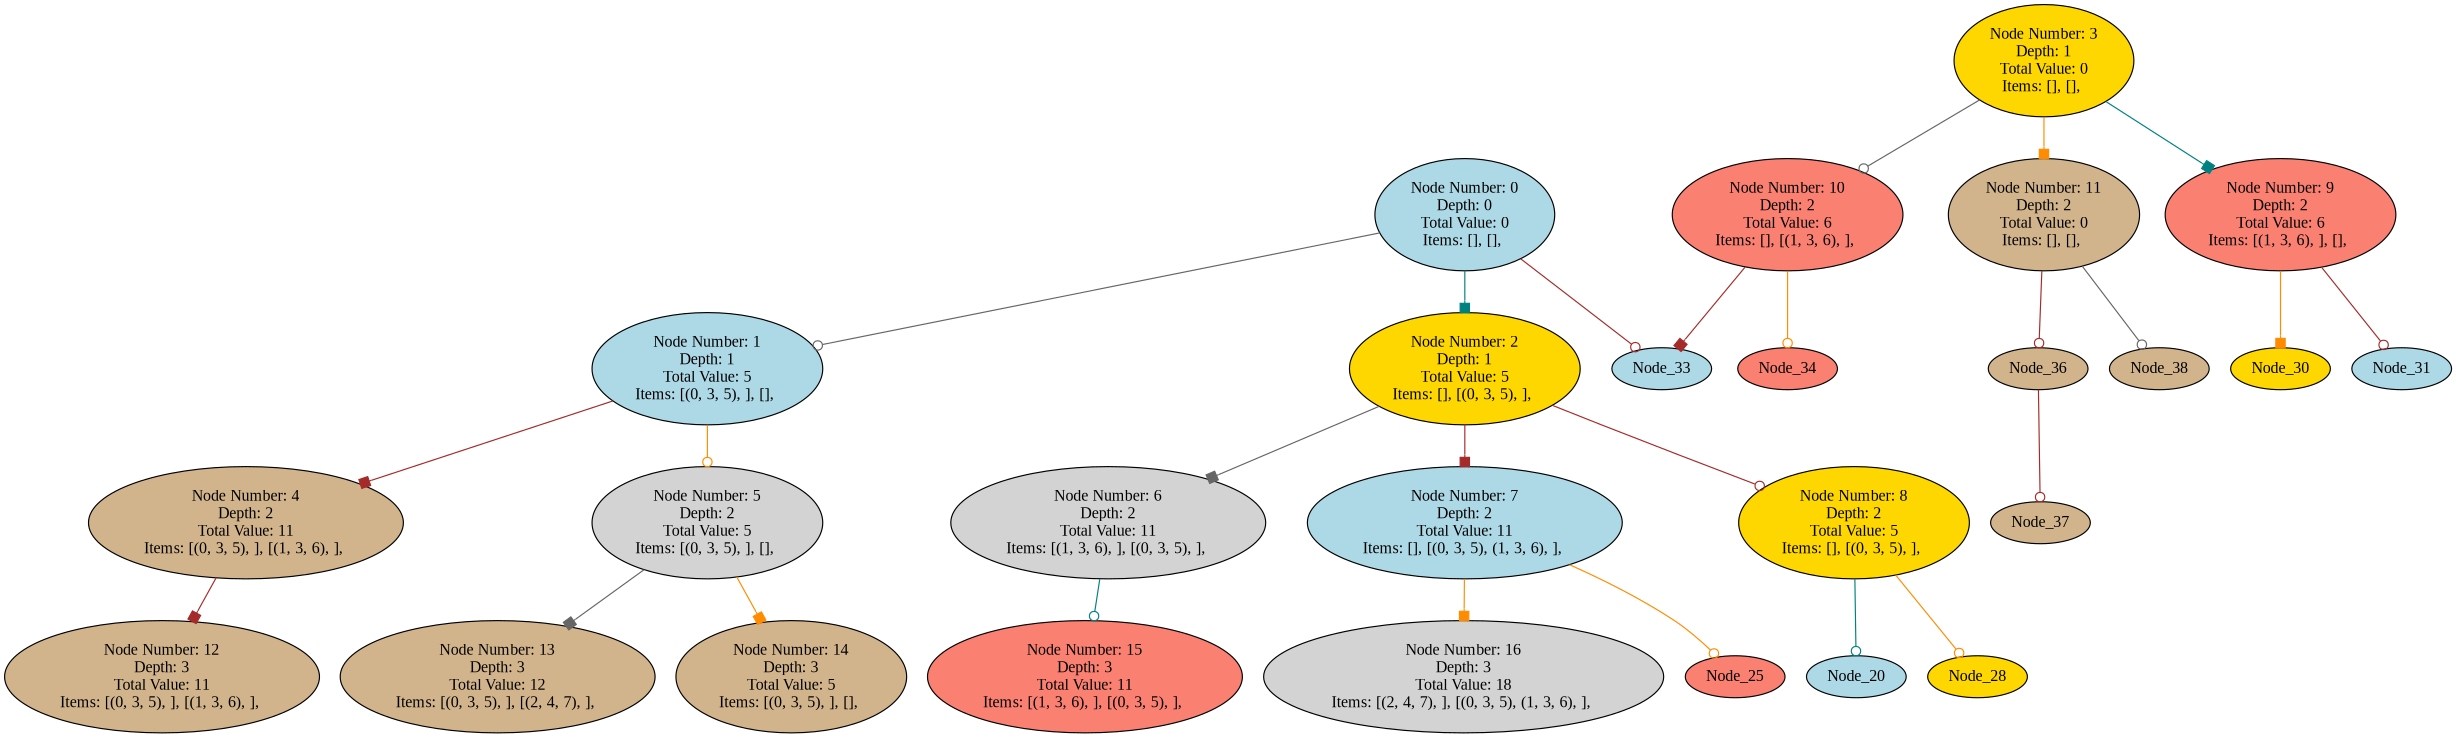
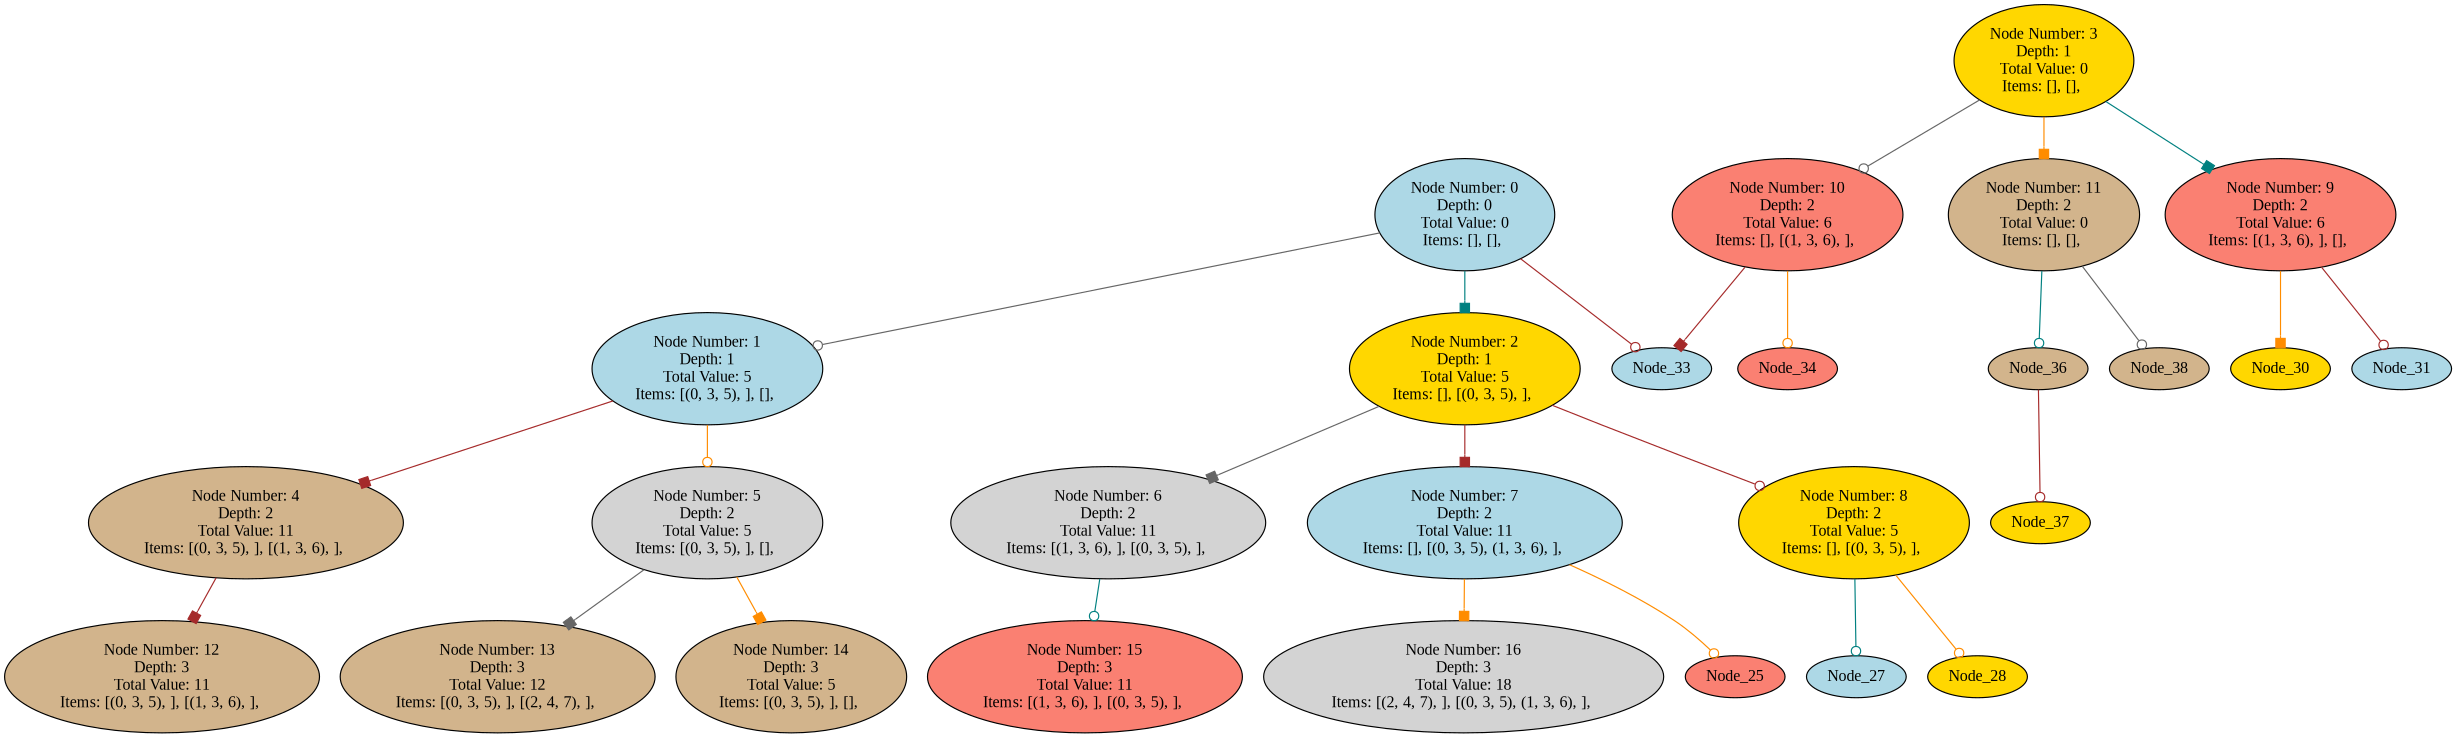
edge "Node Number: 11 Depth: 2 Total Value: 0 Items: [], []," -> "Node_36": color brown -> teal
node "Node_37": fillcolor tan -> gold
node "Node_20": label "Node_20" -> "Node_27"
